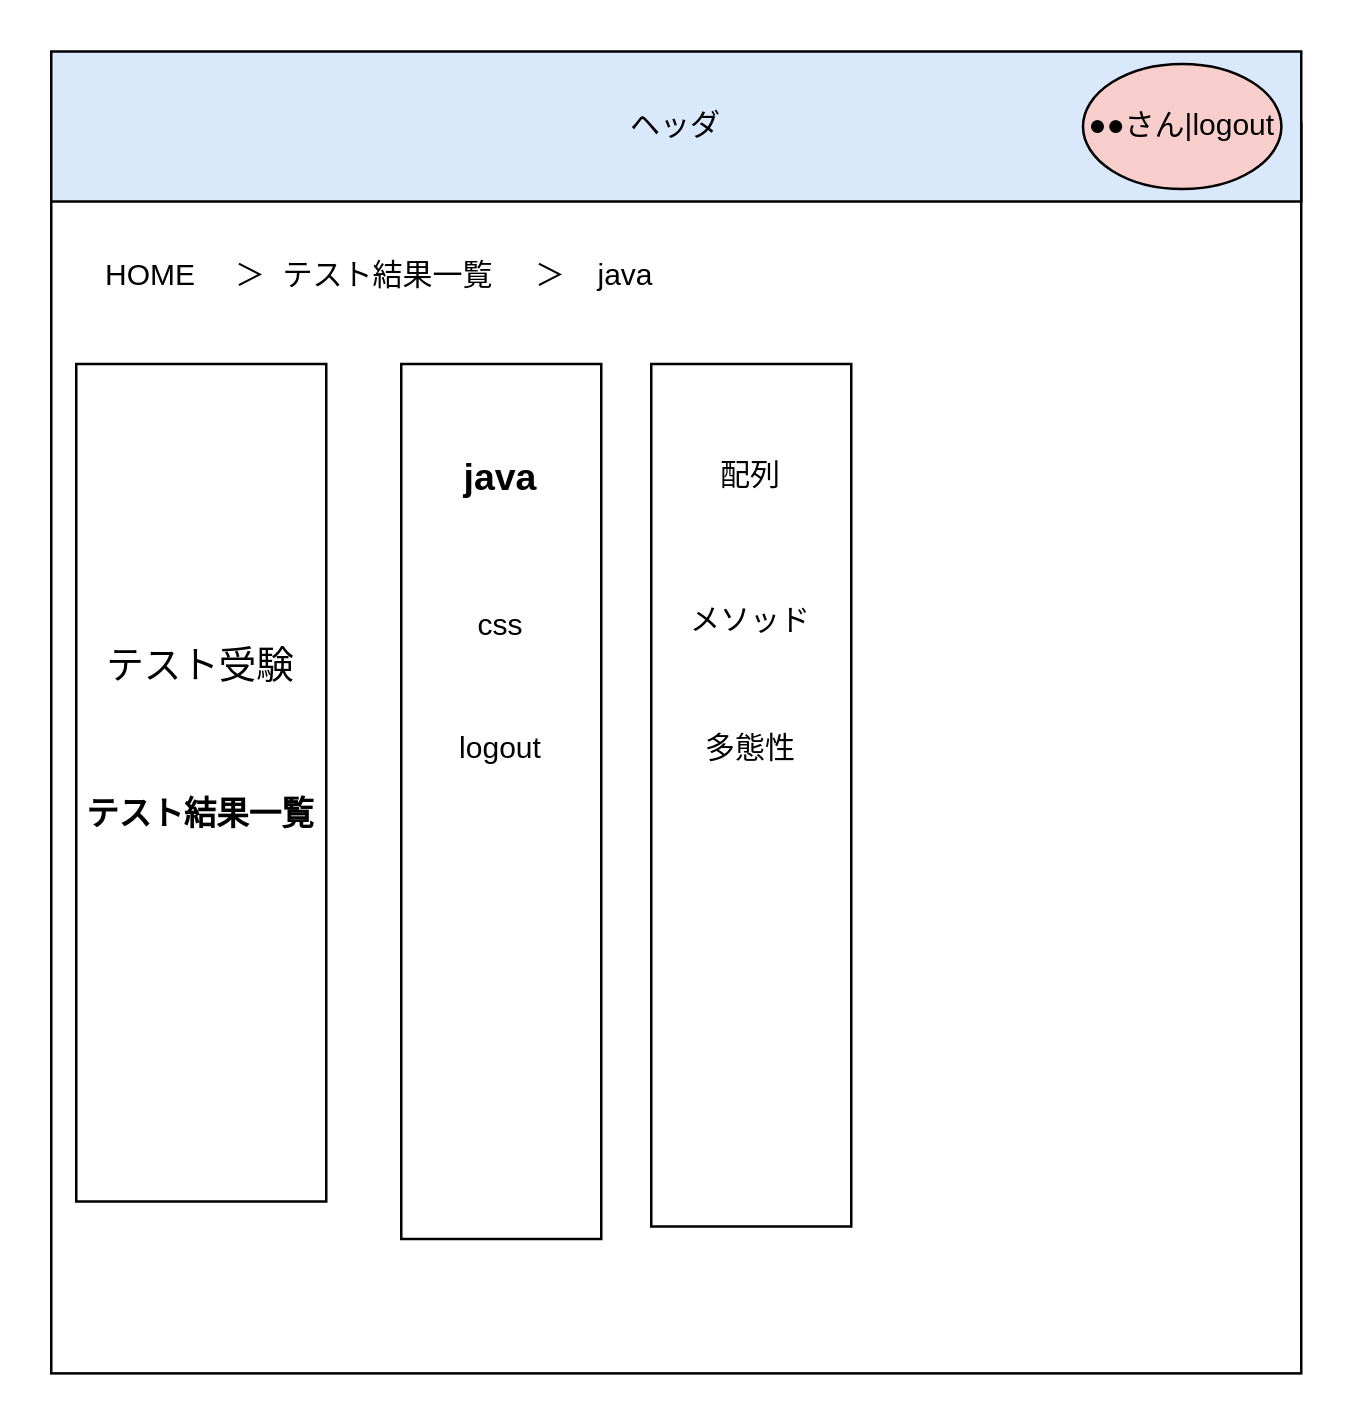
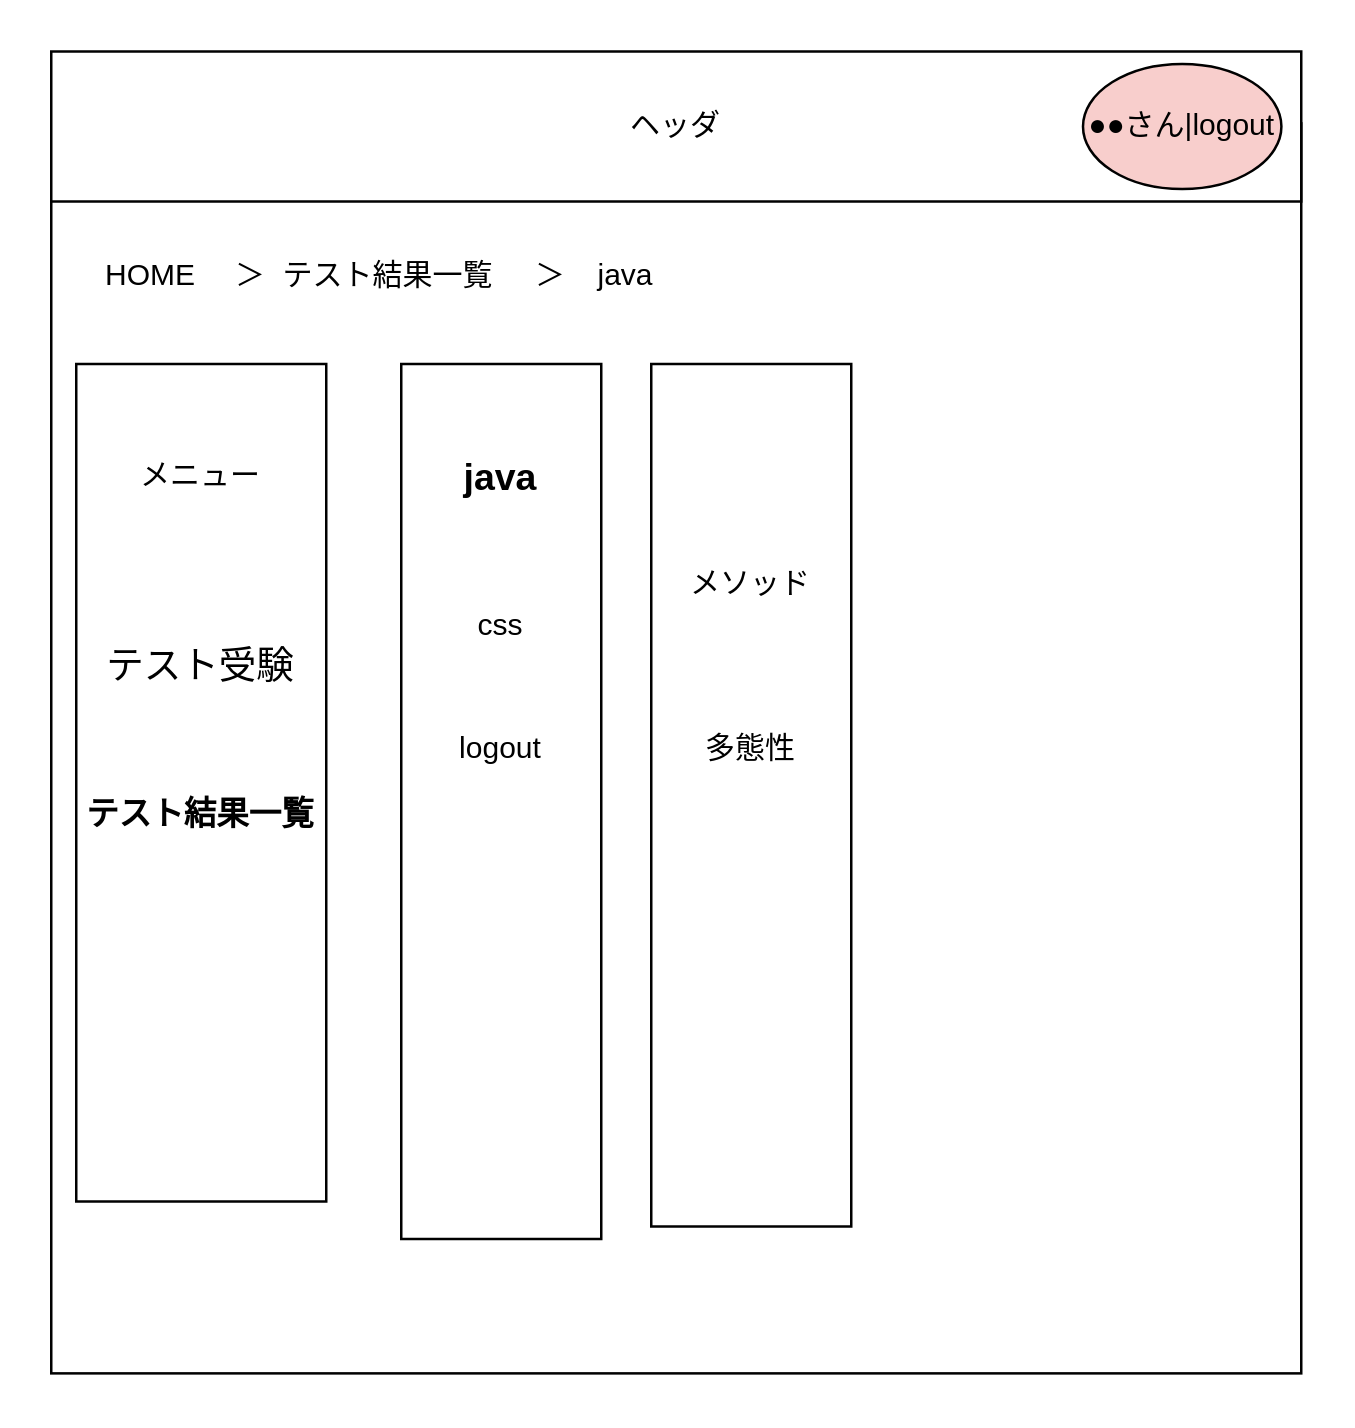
node "ヘッダ": fillcolor #dae8fc -> #ffffff
node "メニュー": added
node "配列": removed
node "メソッド": moved (751, 620) -> (751, 583)
